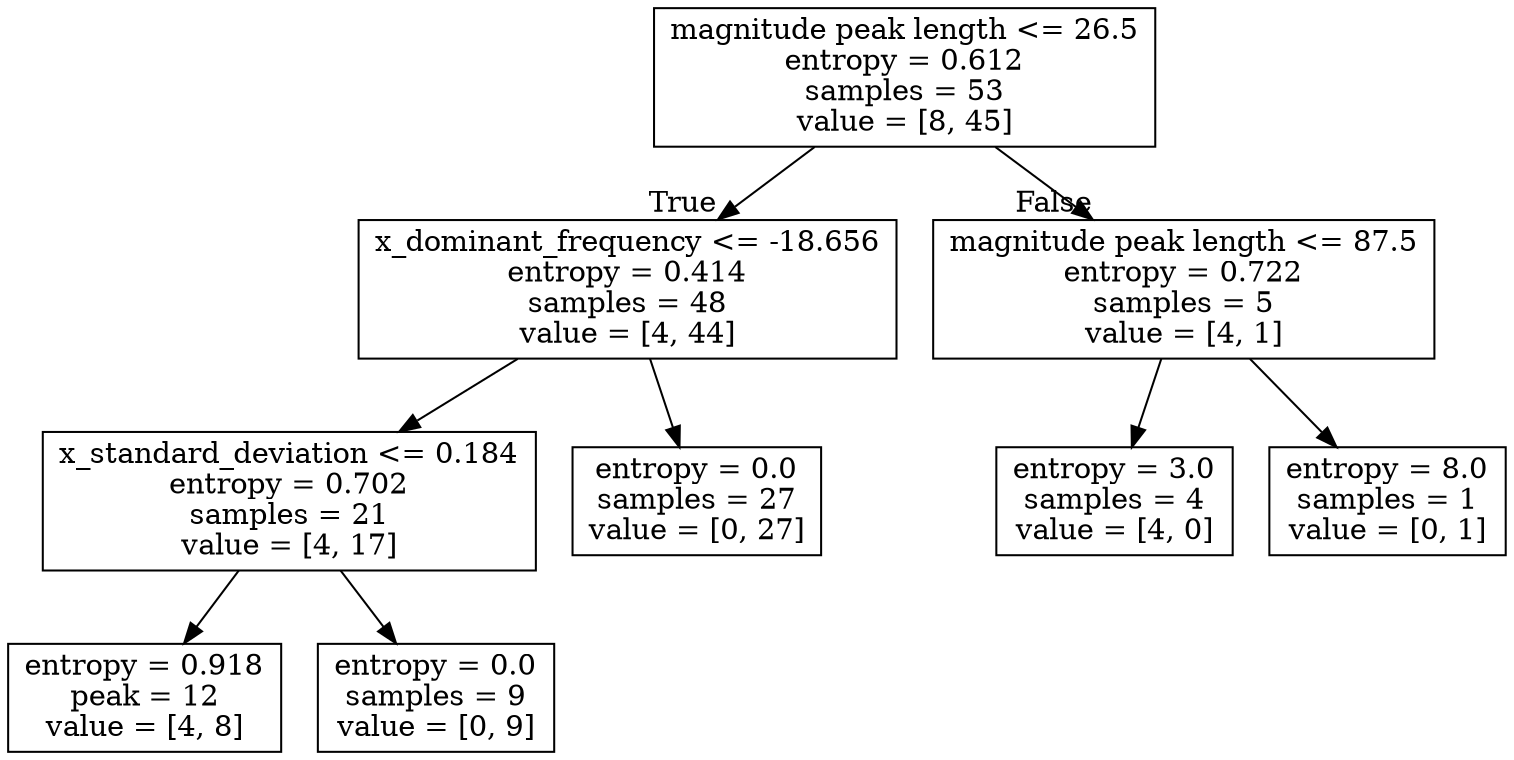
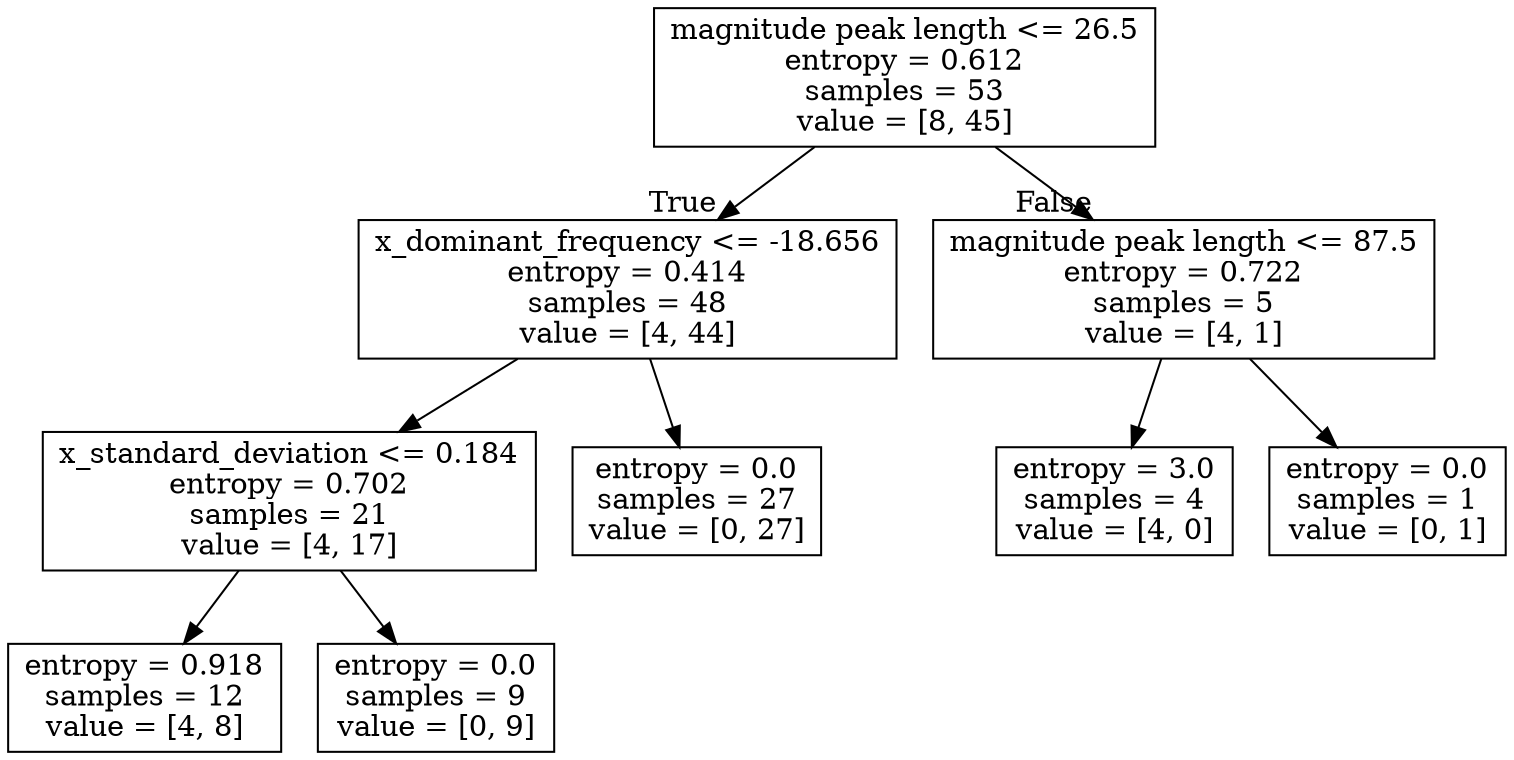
node "entropy = 8.0 samples = 1 value = [0, 1]": label "entropy = 8.0 samples = 1 value = [0, 1]" -> "entropy = 0.0 samples = 1 value = [0, 1]"
node "entropy = 0.918 peak = 12 value = [4, 8]": label "entropy = 0.918 peak = 12 value = [4, 8]" -> "entropy = 0.918 samples = 12 value = [4, 8]"
